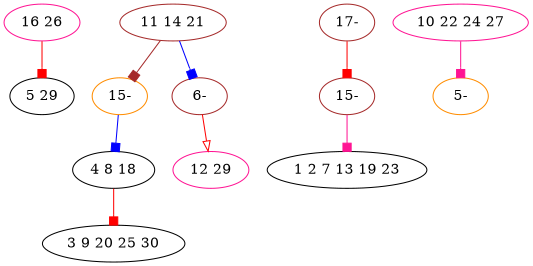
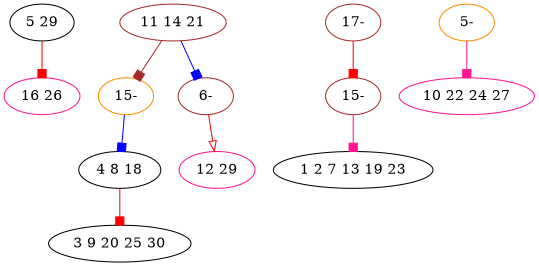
edge "16 26" -> "5 29": reversed
edge "10 22 24 27" -> "5-": reversed
